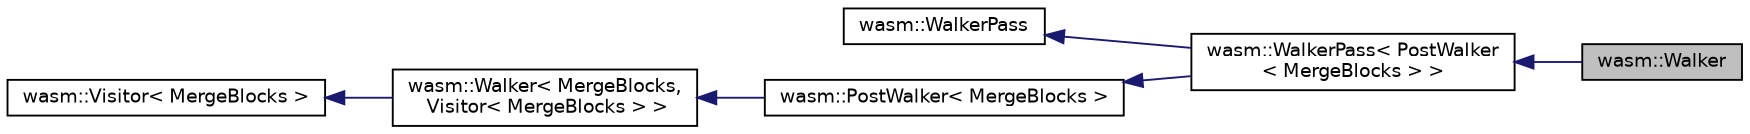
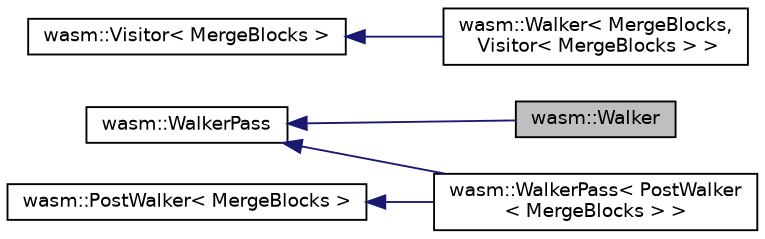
edge "wasm::Walker" -> "wasm::WalkerPass< PostWalker < MergeBlocks > >": now "wasm::Walker" -> "wasm::WalkerPass"
edge "wasm::PostWalker< MergeBlocks >" -> "wasm::Walker< MergeBlocks, Visitor< MergeBlocks > >": removed
